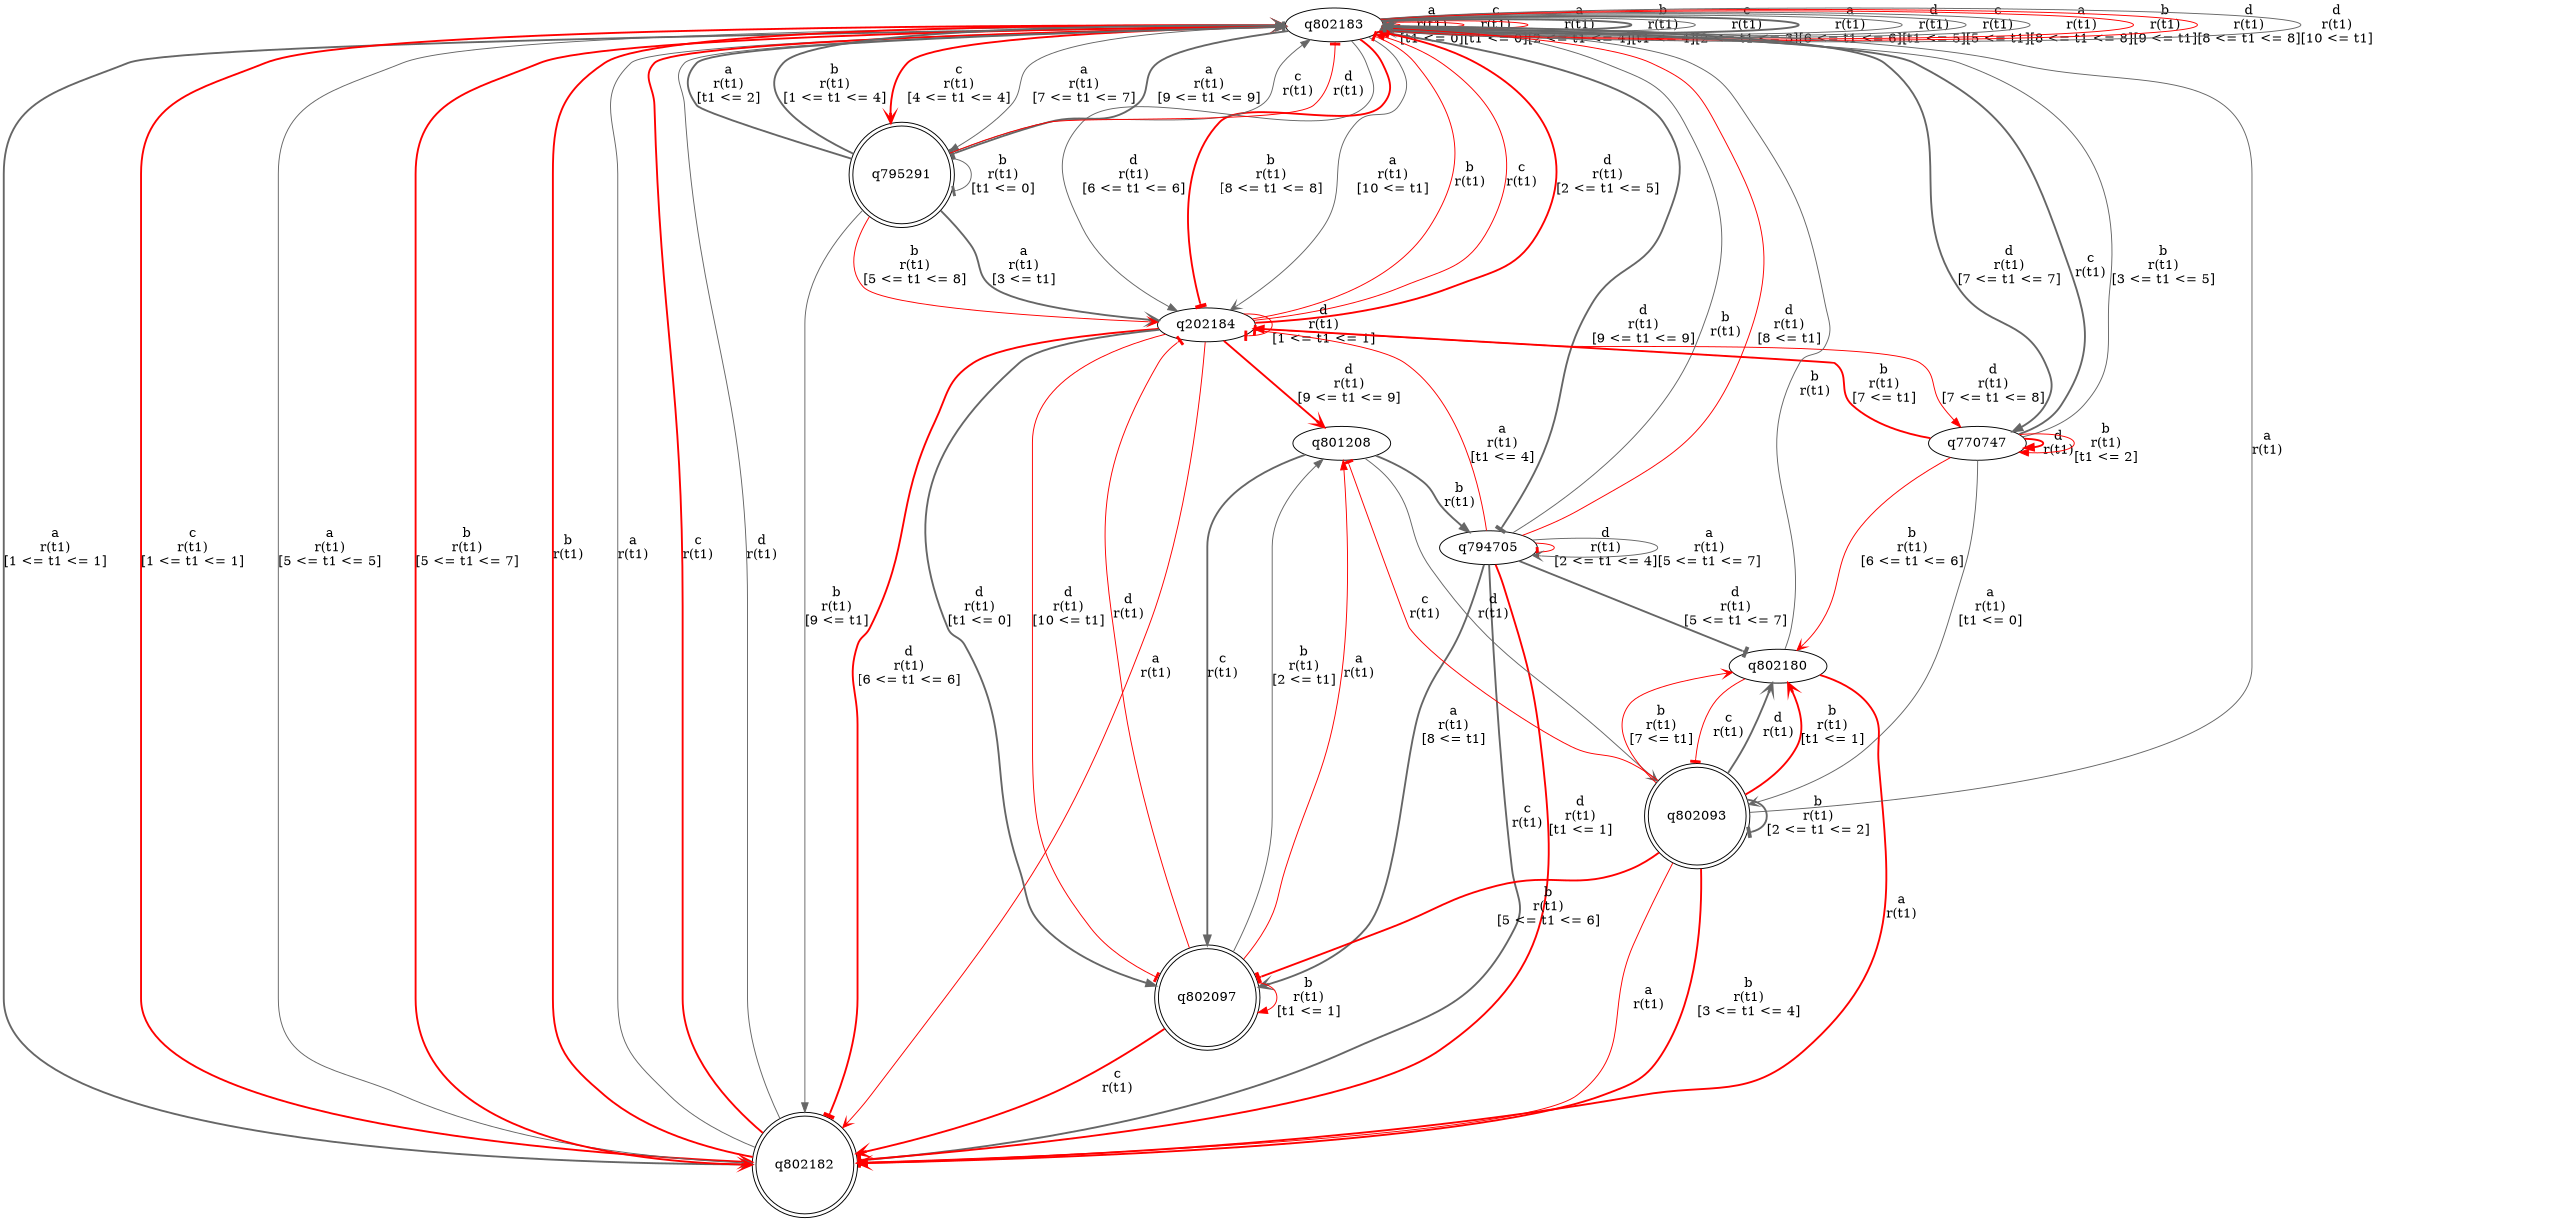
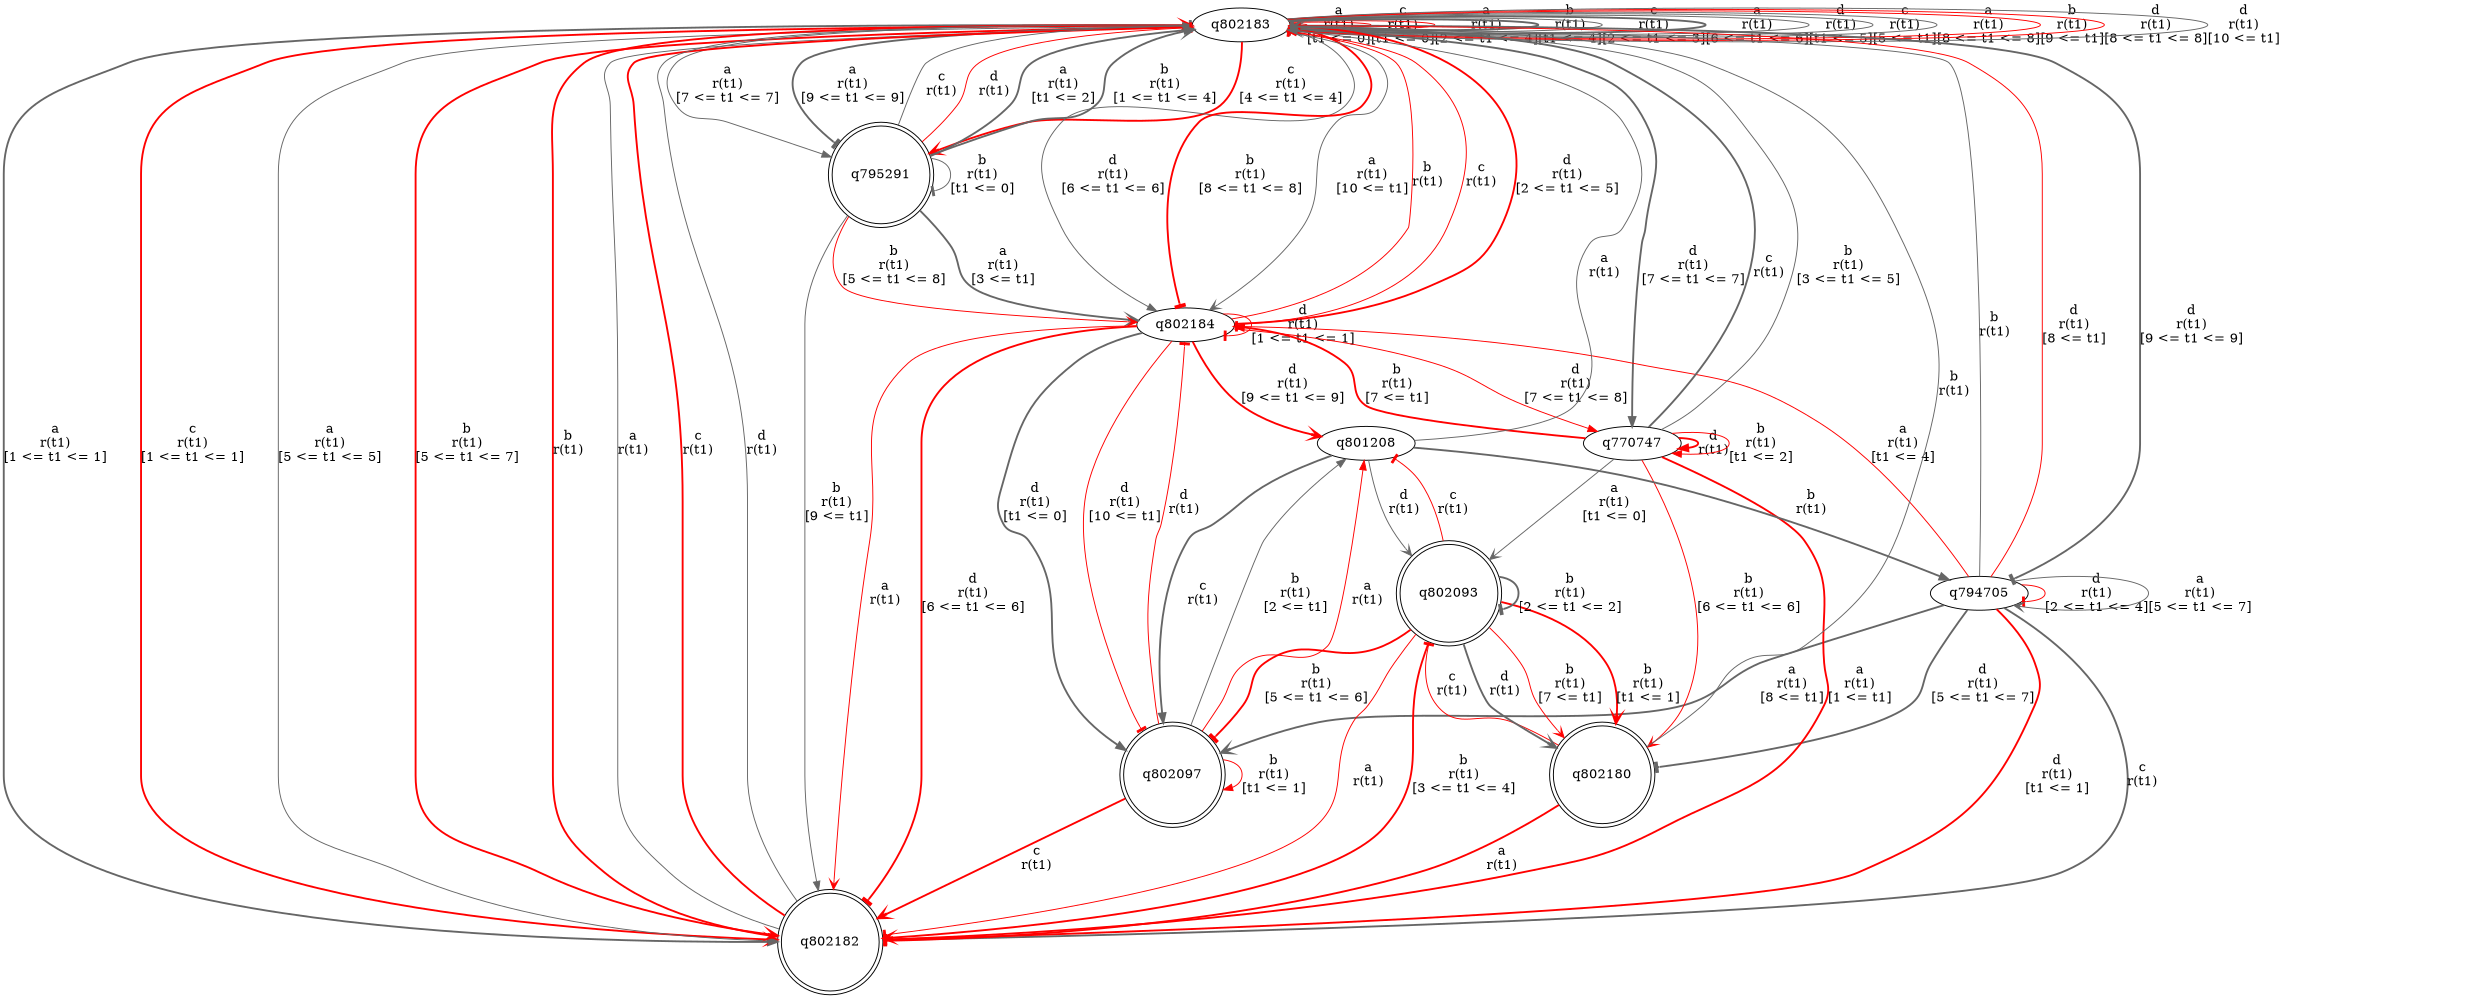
edge "q802093" -> "q802183": now "q801208" -> "q802183"
node "q202184": label "q202184" -> "q802184"
node "q802180": shape ellipse -> doublecircle
edge "q770747" -> "q802182": added, label "a r(t1) [1 <= t1]"
edge "q802180" -> "q802182": arrowhead normal -> tee
